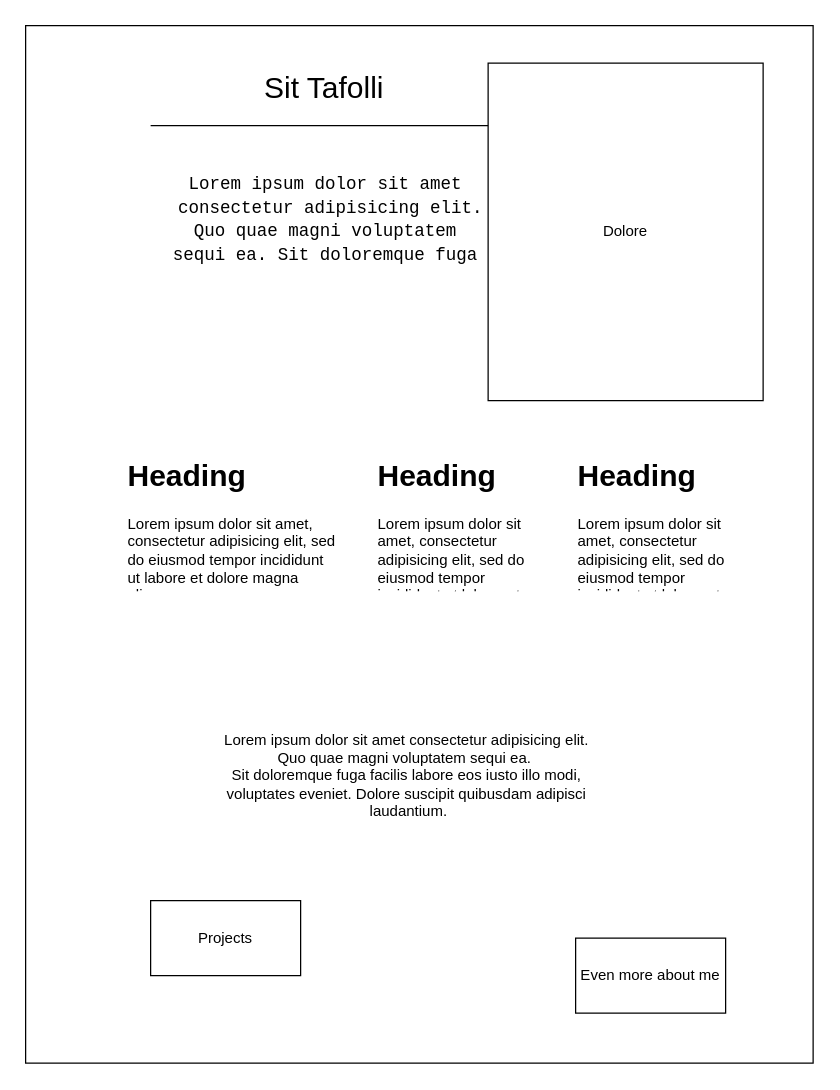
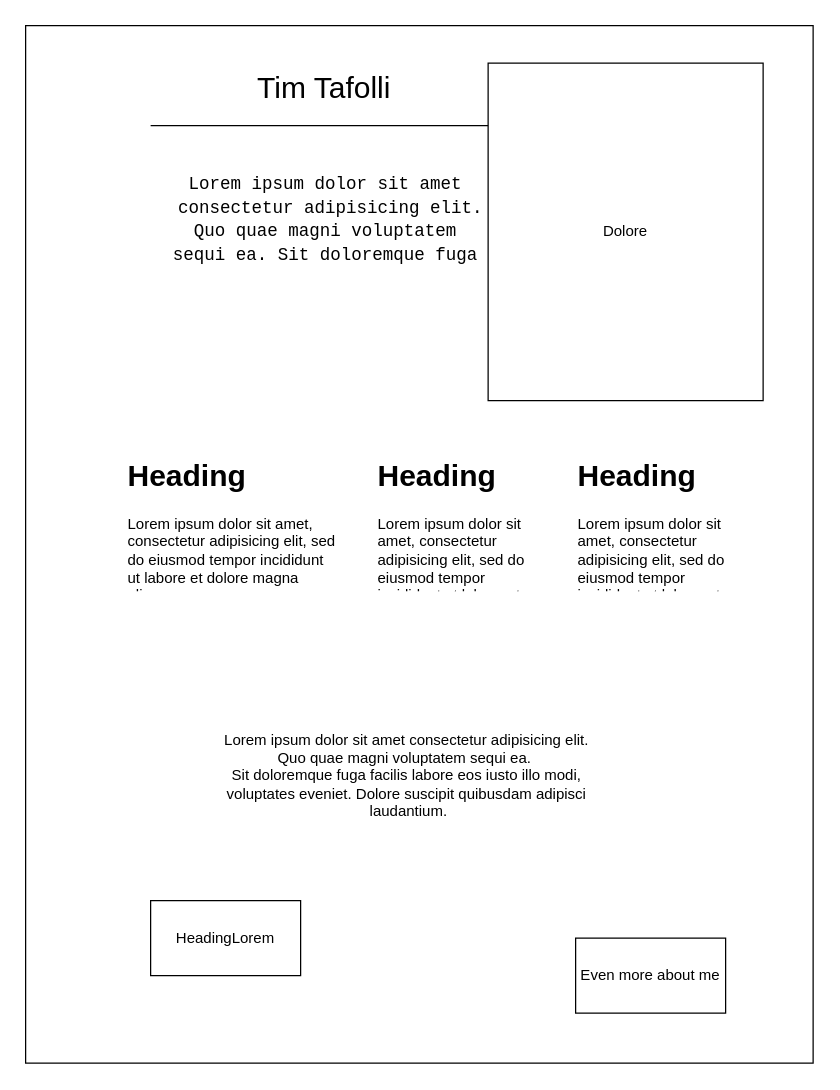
node "Sit Tafolli": label "Sit Tafolli" -> "Tim Tafolli"
node "Projects": label "Projects" -> "HeadingLorem"
